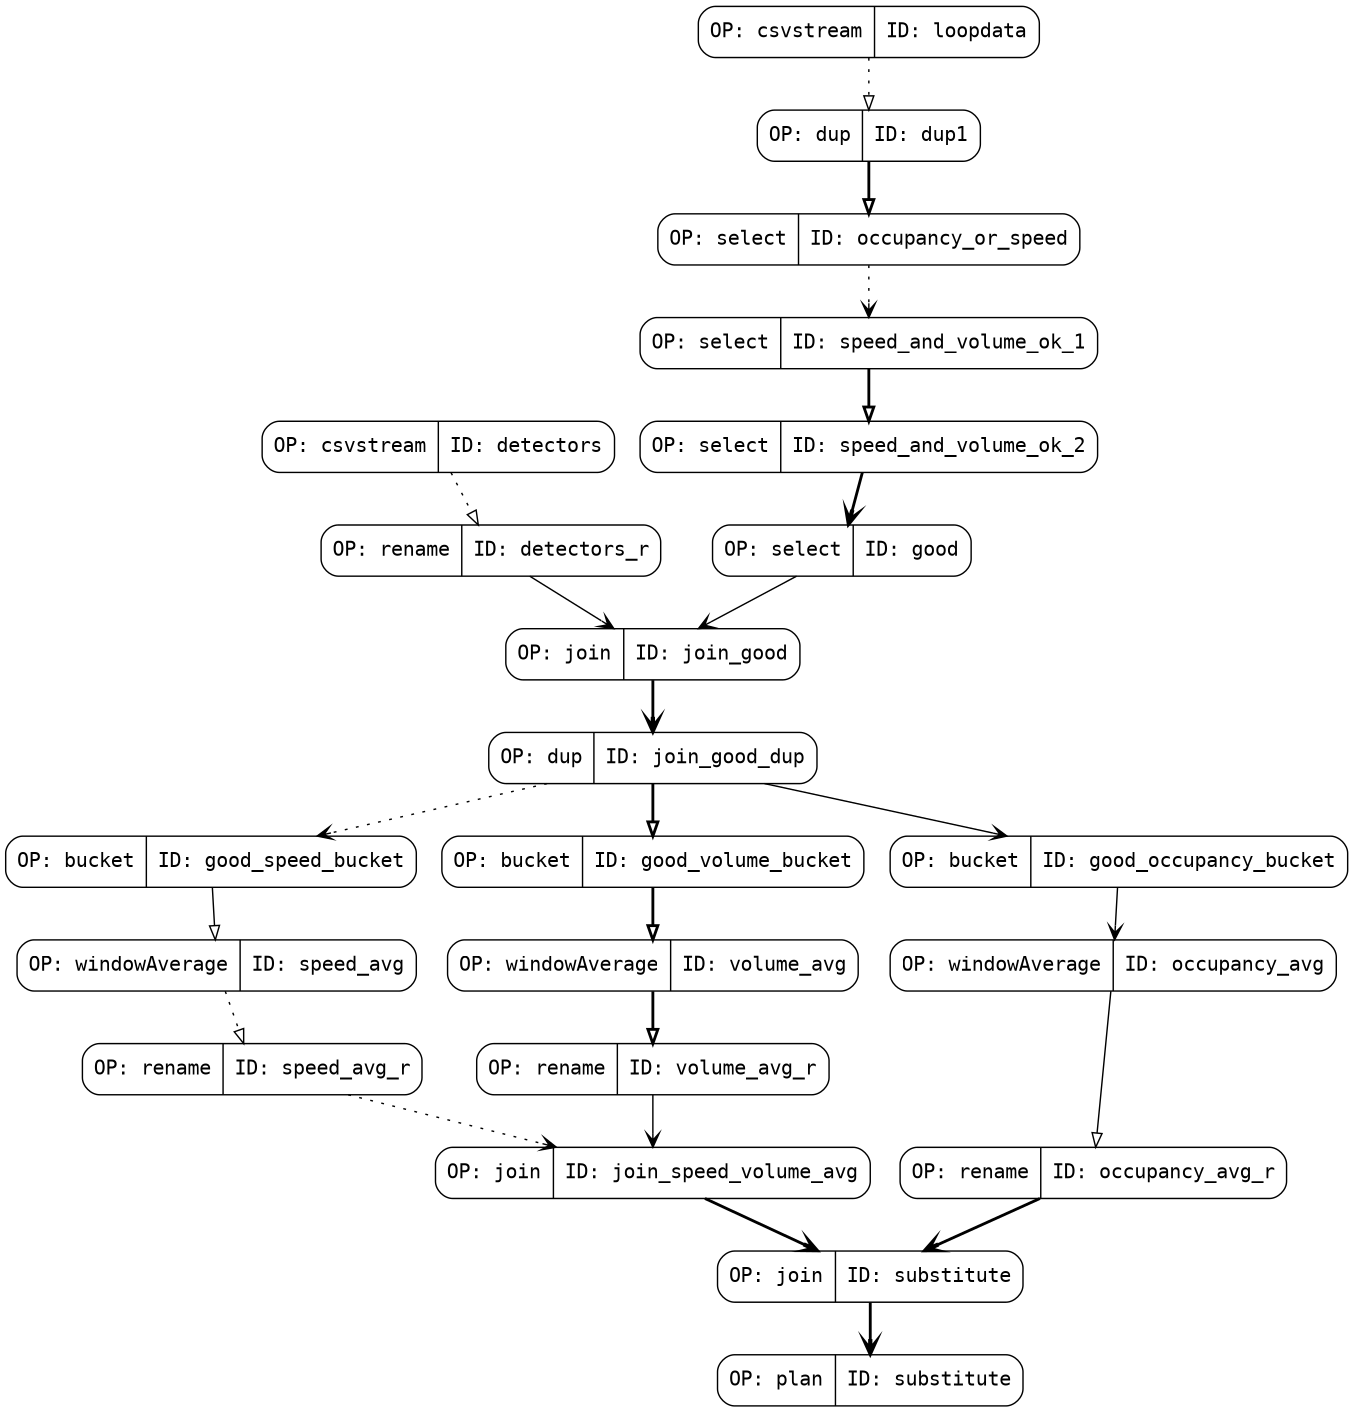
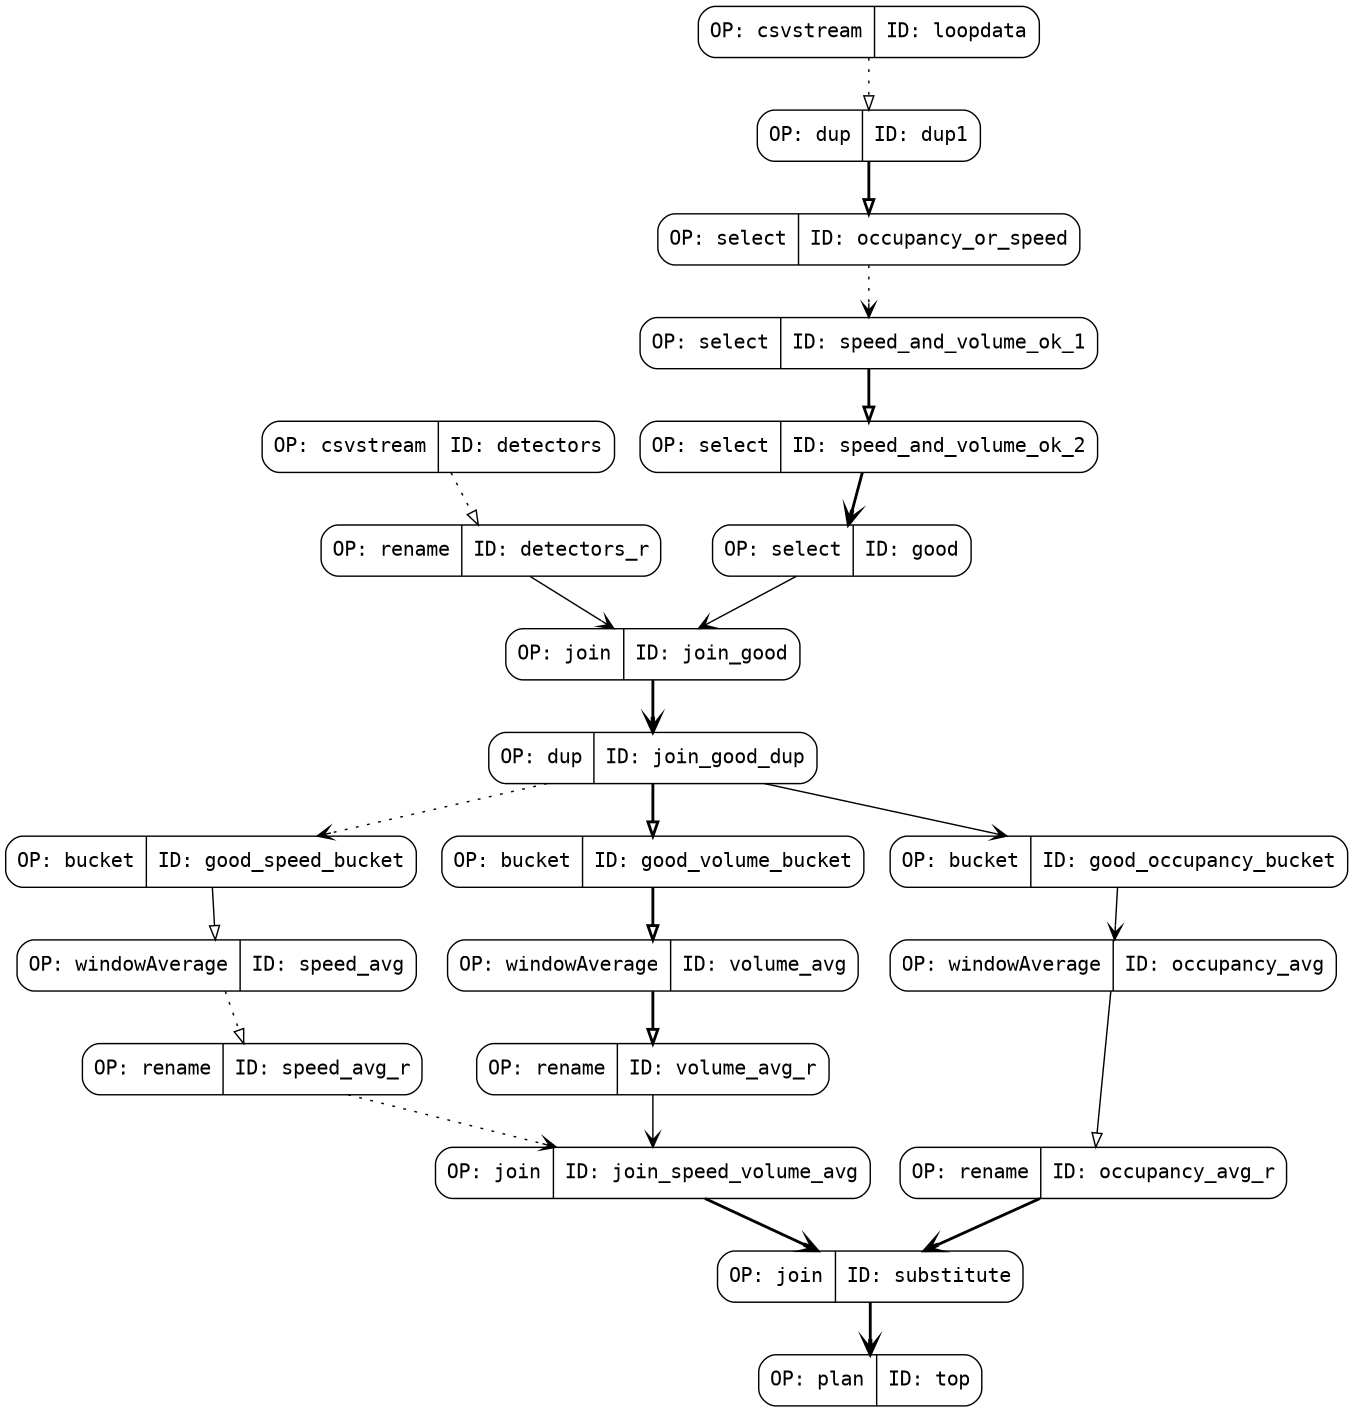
node "OP: plan": text "ID: substitute" -> "ID: top"
